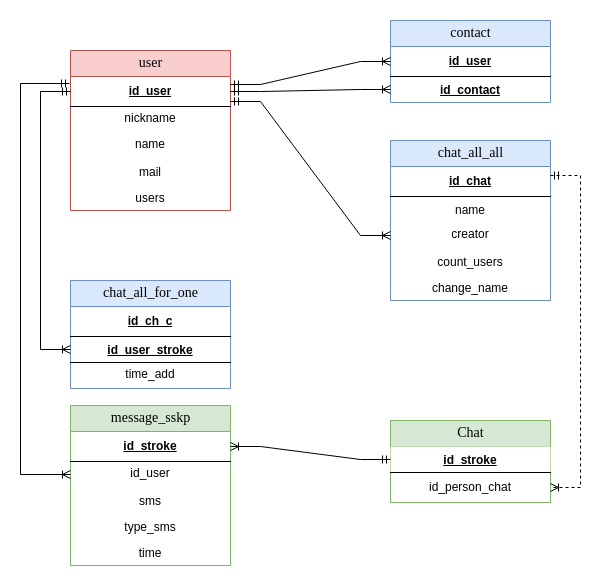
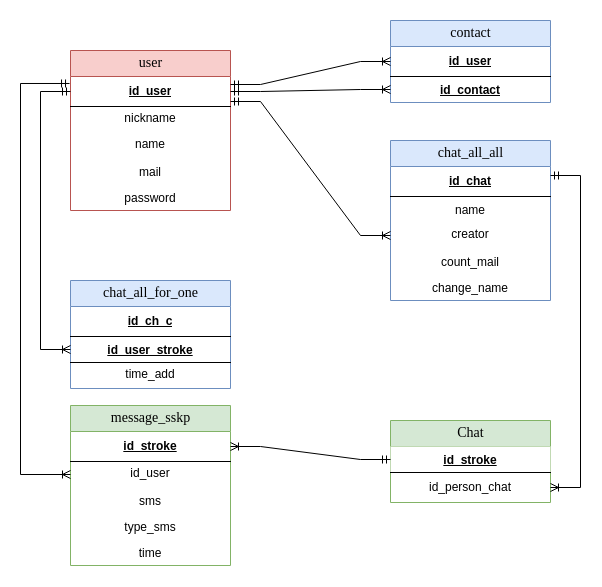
node "users": label "users" -> "password"
node "count_users": label "count_users" -> "count_mail"
edge "id_chat" -- "id_person_chat": style dashed -> solid
